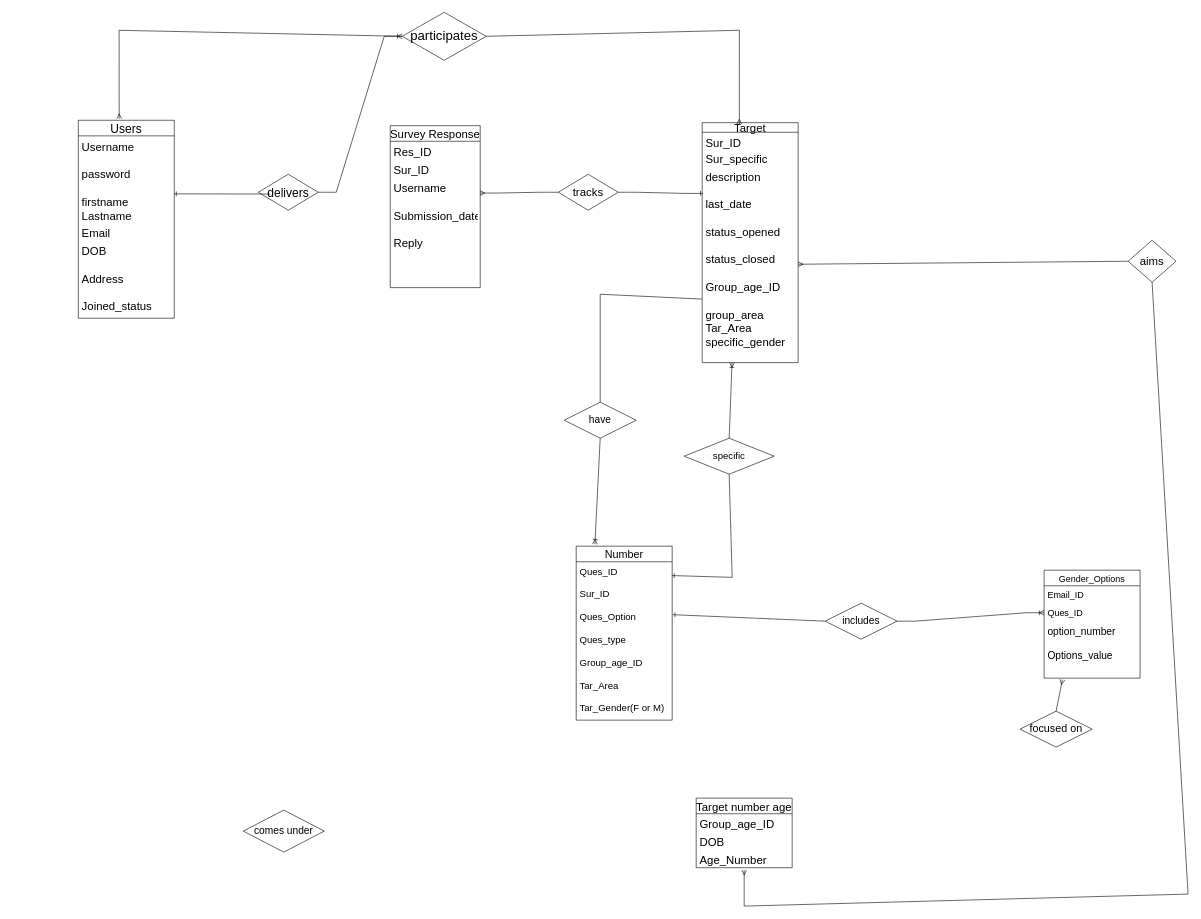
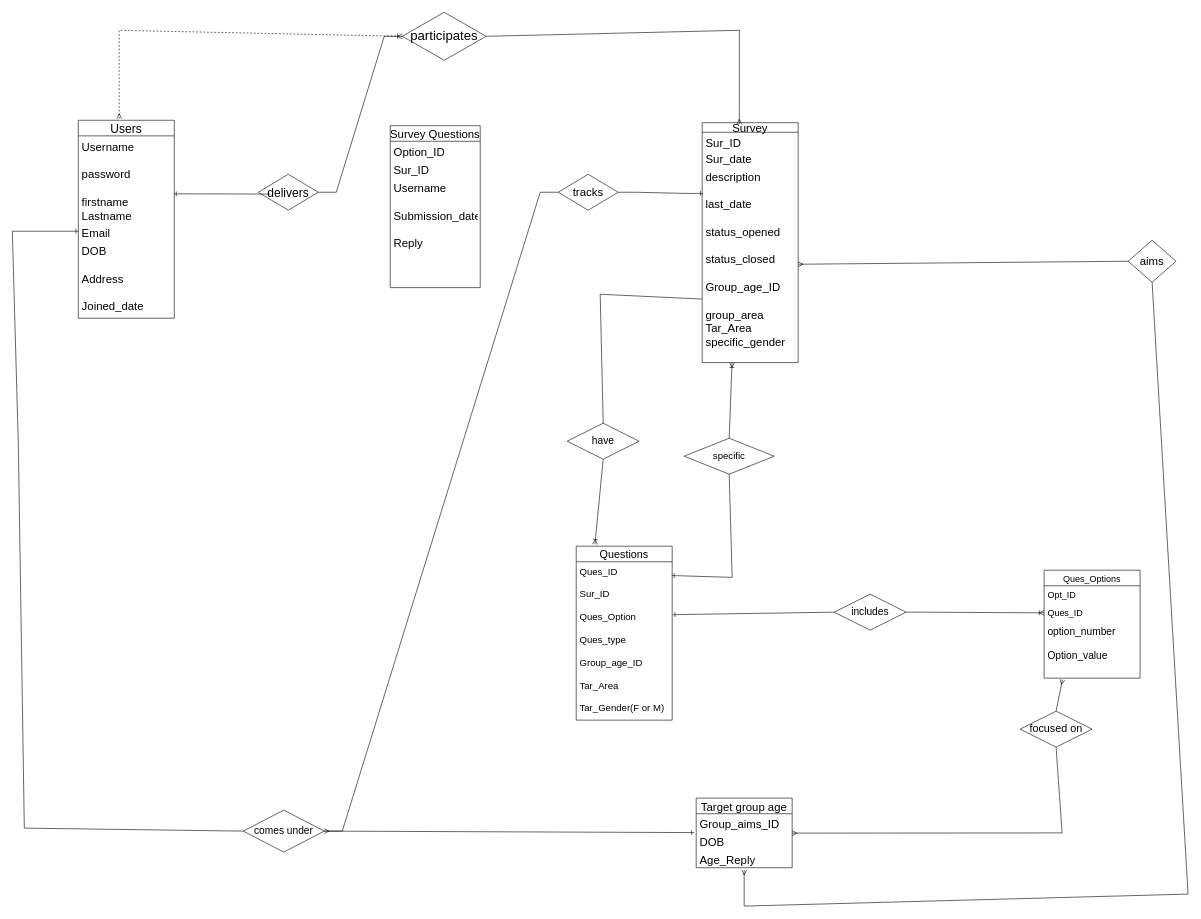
edge "participates" -> "Users": style solid -> dashed
node "Target": label "Target" -> "Survey"
node "Survey Response": label "Survey Response" -> "Survey Questions"
node "Res_ID": label "Res_ID" -> "Option_ID"
node "Sur_specific": label "Sur_specific" -> "Sur_date"
edge "tracks" -> "Username Submission_date Reply": now "tracks" -> "comes under"
node "DOB Address Joined_status": label "DOB Address Joined_status" -> "DOB Address Joined_date"
node "have": moved (600, 420) -> (603, 441)
node "Number": label "Number" -> "Questions"
node "Gender_Options": label "Gender_Options" -> "Ques_Options"
node "Email_ID": label "Email_ID" -> "Opt_ID"
edge "comes under" -> "Email": added
node "includes": moved (861, 621) -> (870, 612)
node "option_number Options_value": label "option_number Options_value" -> "option_number Option_value"
edge "focused on" -> "DOB": added
node "Target number age": label "Target number age" -> "Target group age"
node "Group_age_ID": label "Group_age_ID" -> "Group_aims_ID"
edge "comes under" -> "DOB": added
node "Age_Number": label "Age_Number" -> "Age_Reply"
